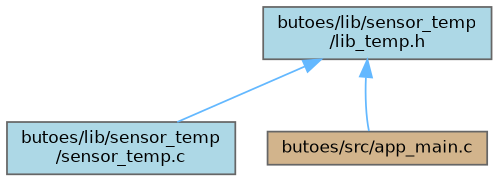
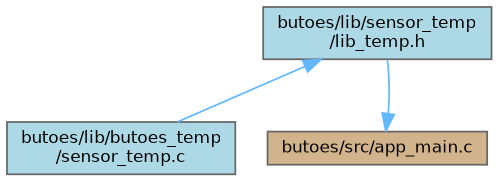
edge "butoes/src/app_main.c" -> "butoes/lib/sensor_temp /lib_temp.h": reversed
node "butoes/lib/sensor_temp /sensor_temp.c": label "butoes/lib/sensor_temp /sensor_temp.c" -> "butoes/lib/butoes_temp /sensor_temp.c"
